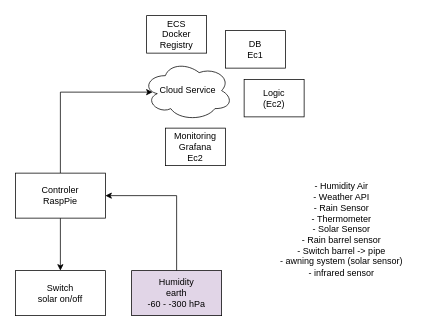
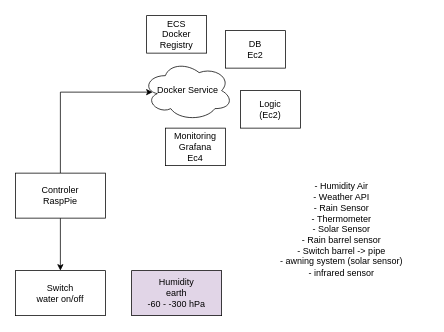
node "DB Ec1": label "DB Ec1" -> "DB Ec2"
node "Cloud Service": label "Cloud Service" -> "Docker Service"
node "Logic (Ec2)": moved (274, 98) -> (270, 109)
node "Monitoring Grafana Ec2": label "Monitoring Grafana Ec2" -> "Monitoring Grafana Ec4"
edge "Humidity earth -60 - -300 hPa" -> "Controler RaspPie": removed
node "Switch solar on/off": label "Switch solar on/off" -> "Switch water on/off"
